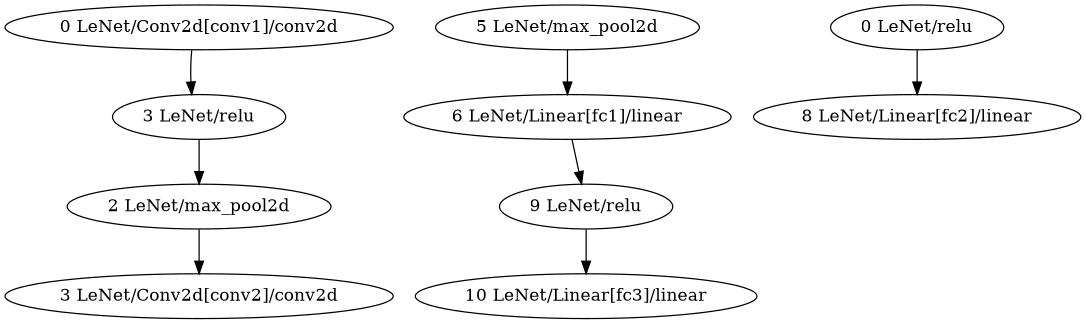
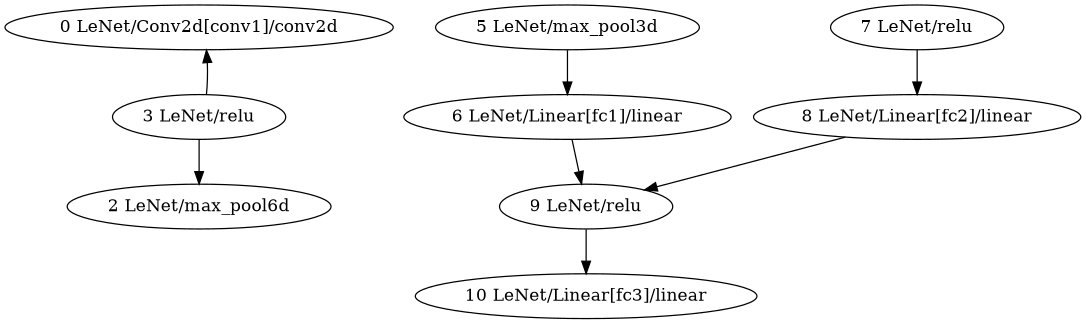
node "5 LeNet/max_pool2d": label "5 LeNet/max_pool2d" -> "5 LeNet/max_pool3d"
node "0 LeNet/relu": label "0 LeNet/relu" -> "7 LeNet/relu"
edge "0 LeNet/Conv2d[conv1]/conv2d" -> "3 LeNet/relu": reversed
edge "8 LeNet/Linear[fc2]/linear" -> "9 LeNet/relu": added
node "2 LeNet/max_pool2d": label "2 LeNet/max_pool2d" -> "2 LeNet/max_pool6d"
node "3 LeNet/Conv2d[conv2]/conv2d": removed
